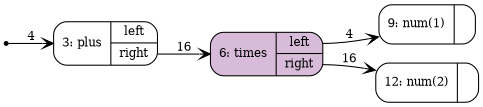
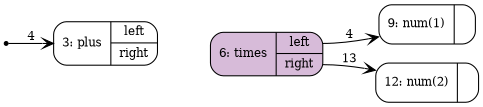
edge "3: plus" -> "6: times": removed, label "16"
edge "6: times" -> "12: num(2)": label "16" -> "13"
